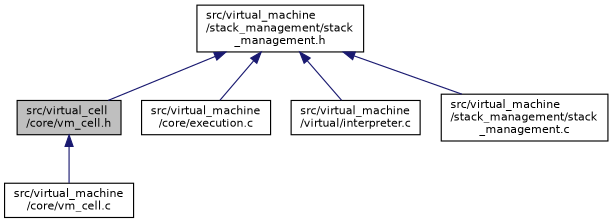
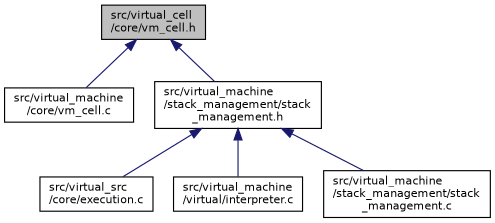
edge "src/virtual_cell /core/vm_cell.h" -> "src/virtual_machine /stack_management/stack _management.h": reversed
node "src/virtual_machine /core/execution.c": label "src/virtual_machine /core/execution.c" -> "src/virtual_src /core/execution.c"
